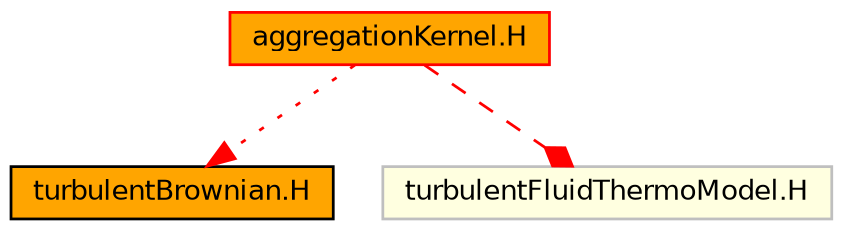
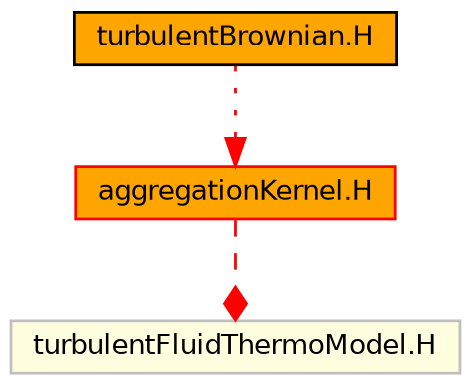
edge "aggregationKernel.H" -> "turbulentBrownian.H": reversed
